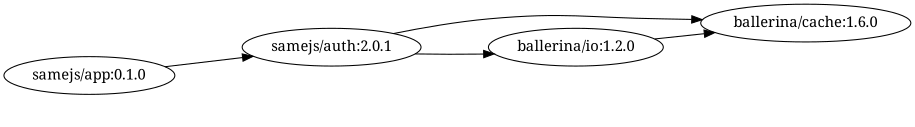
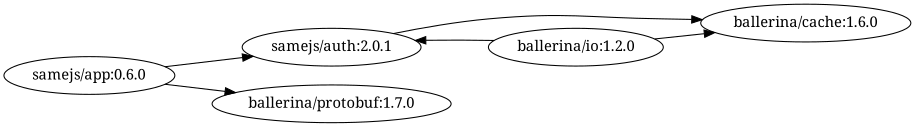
edge "samejs/auth:2.0.1" -> "ballerina/io:1.2.0": reversed
node "samejs/app:0.1.0": label "samejs/app:0.1.0" -> "samejs/app:0.6.0"
node "ballerina/protobuf:1.7.0": added
